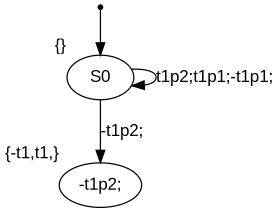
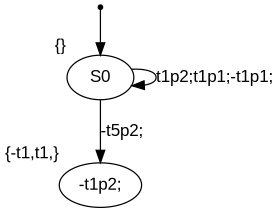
edge "S0 {}" -> "-t1p2; {-t1,t1,}": label "-t1p2;" -> "-t5p2;"
